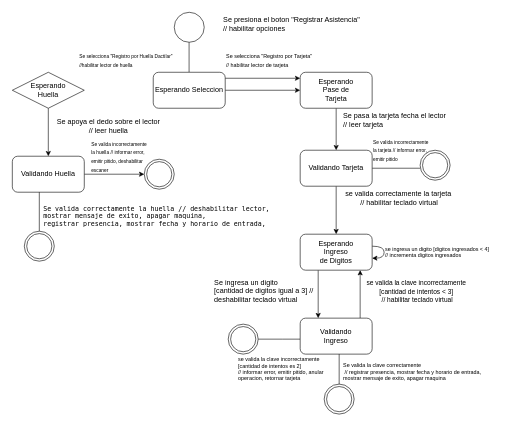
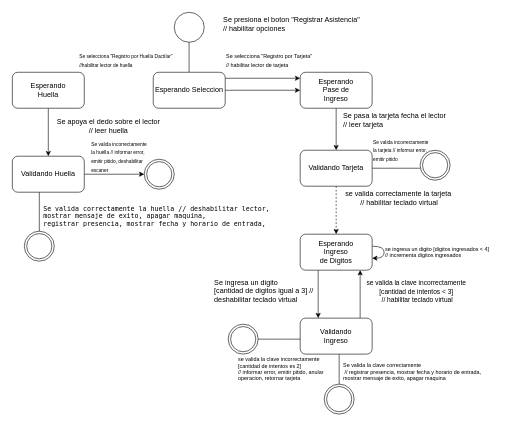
node "Esperando Huella": shape diamond -> rounded rectangle
node "Esperando Pase de Tarjeta": label "Esperando Pase de Tarjeta" -> "Esperando Pase de Ingreso"
edge "Validando Tarjeta" -> "Esperando Ingreso de Digitos": style solid -> dashed
